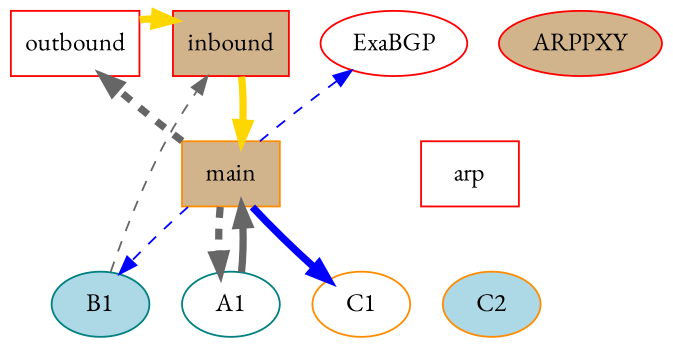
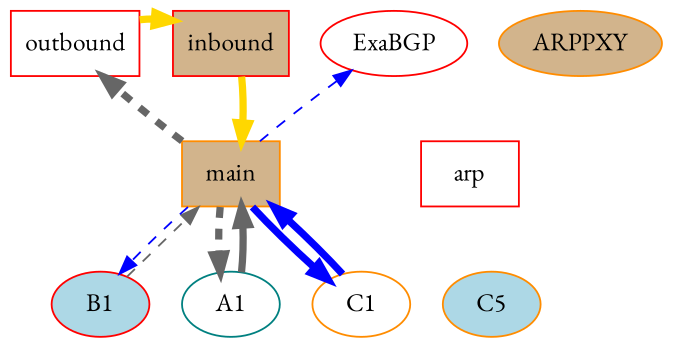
node "ARPPXY": color red -> darkorange
edge "B1" -> "inbound": now "B1" -> "main"
edge "C1" -> "main": added
node "B1": color teal -> red
node "C2": label "C2" -> "C5"
